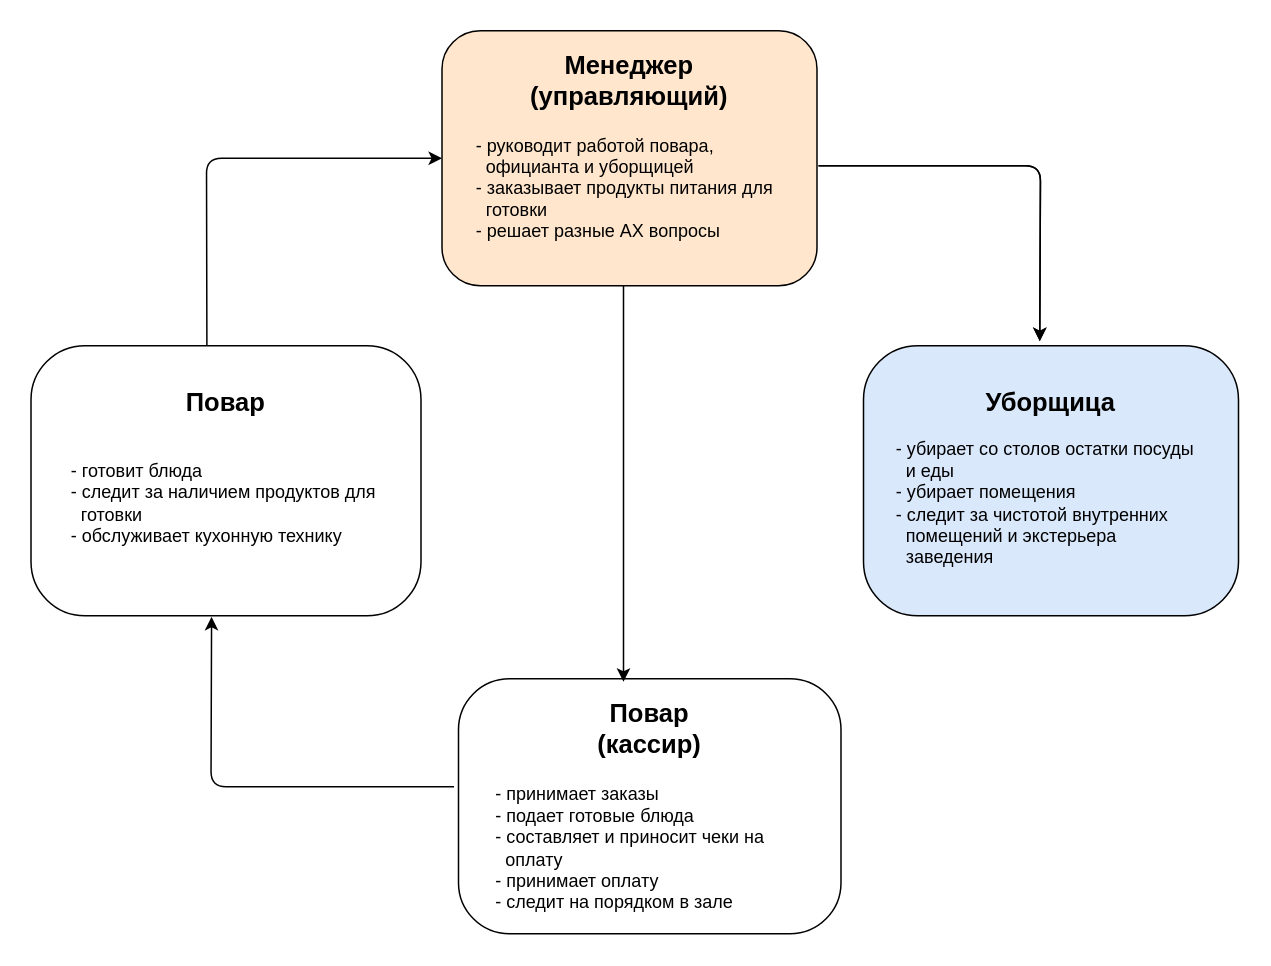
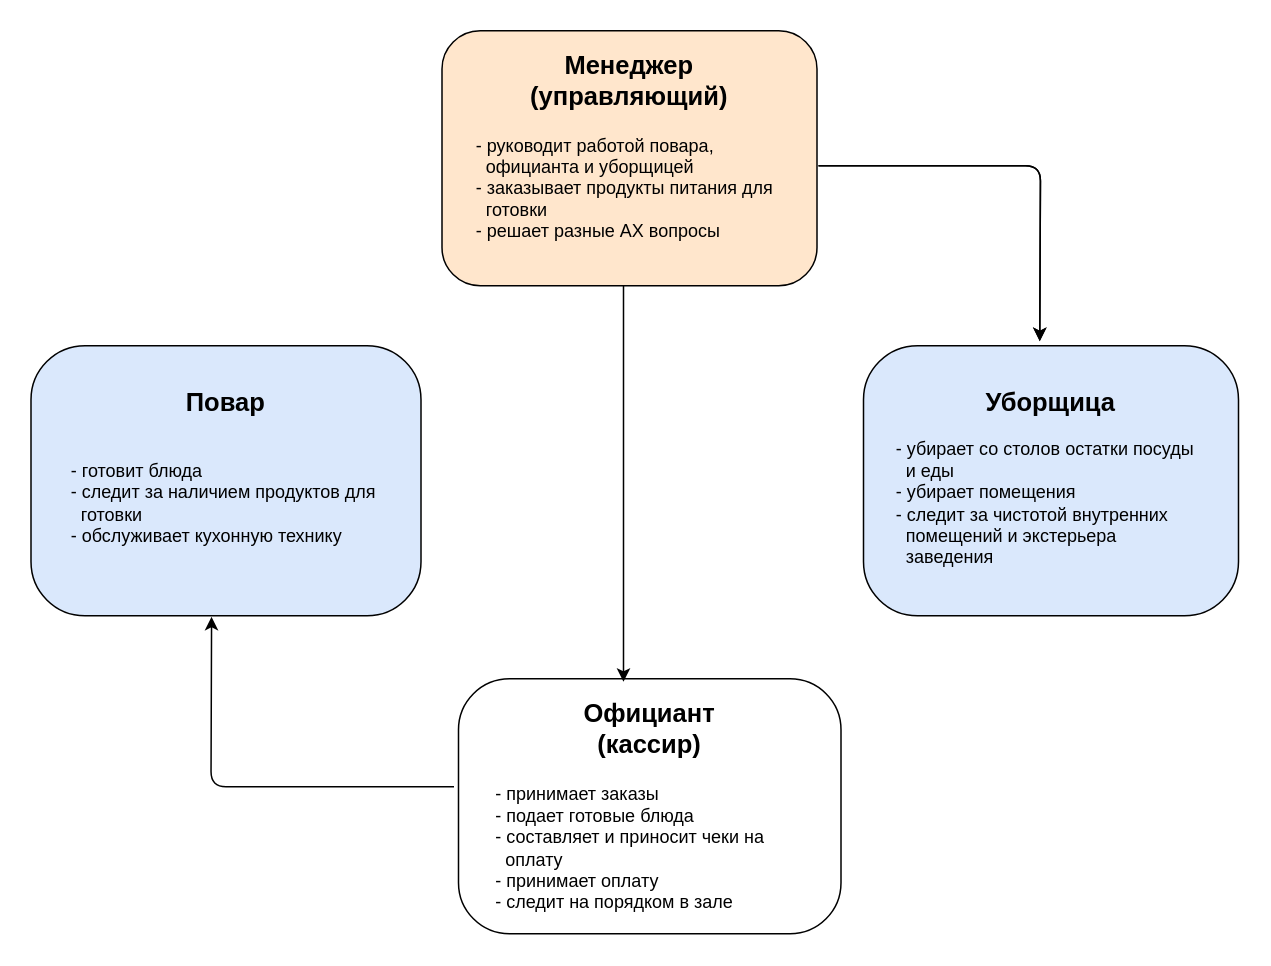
edge "Повар" -> "Менеджер (управляющий)": removed
node "Повар": fillcolor #ffffff -> #dae8fc
node "Повар (кассир)": label "Повар (кассир)" -> "Официант (кассир)"
